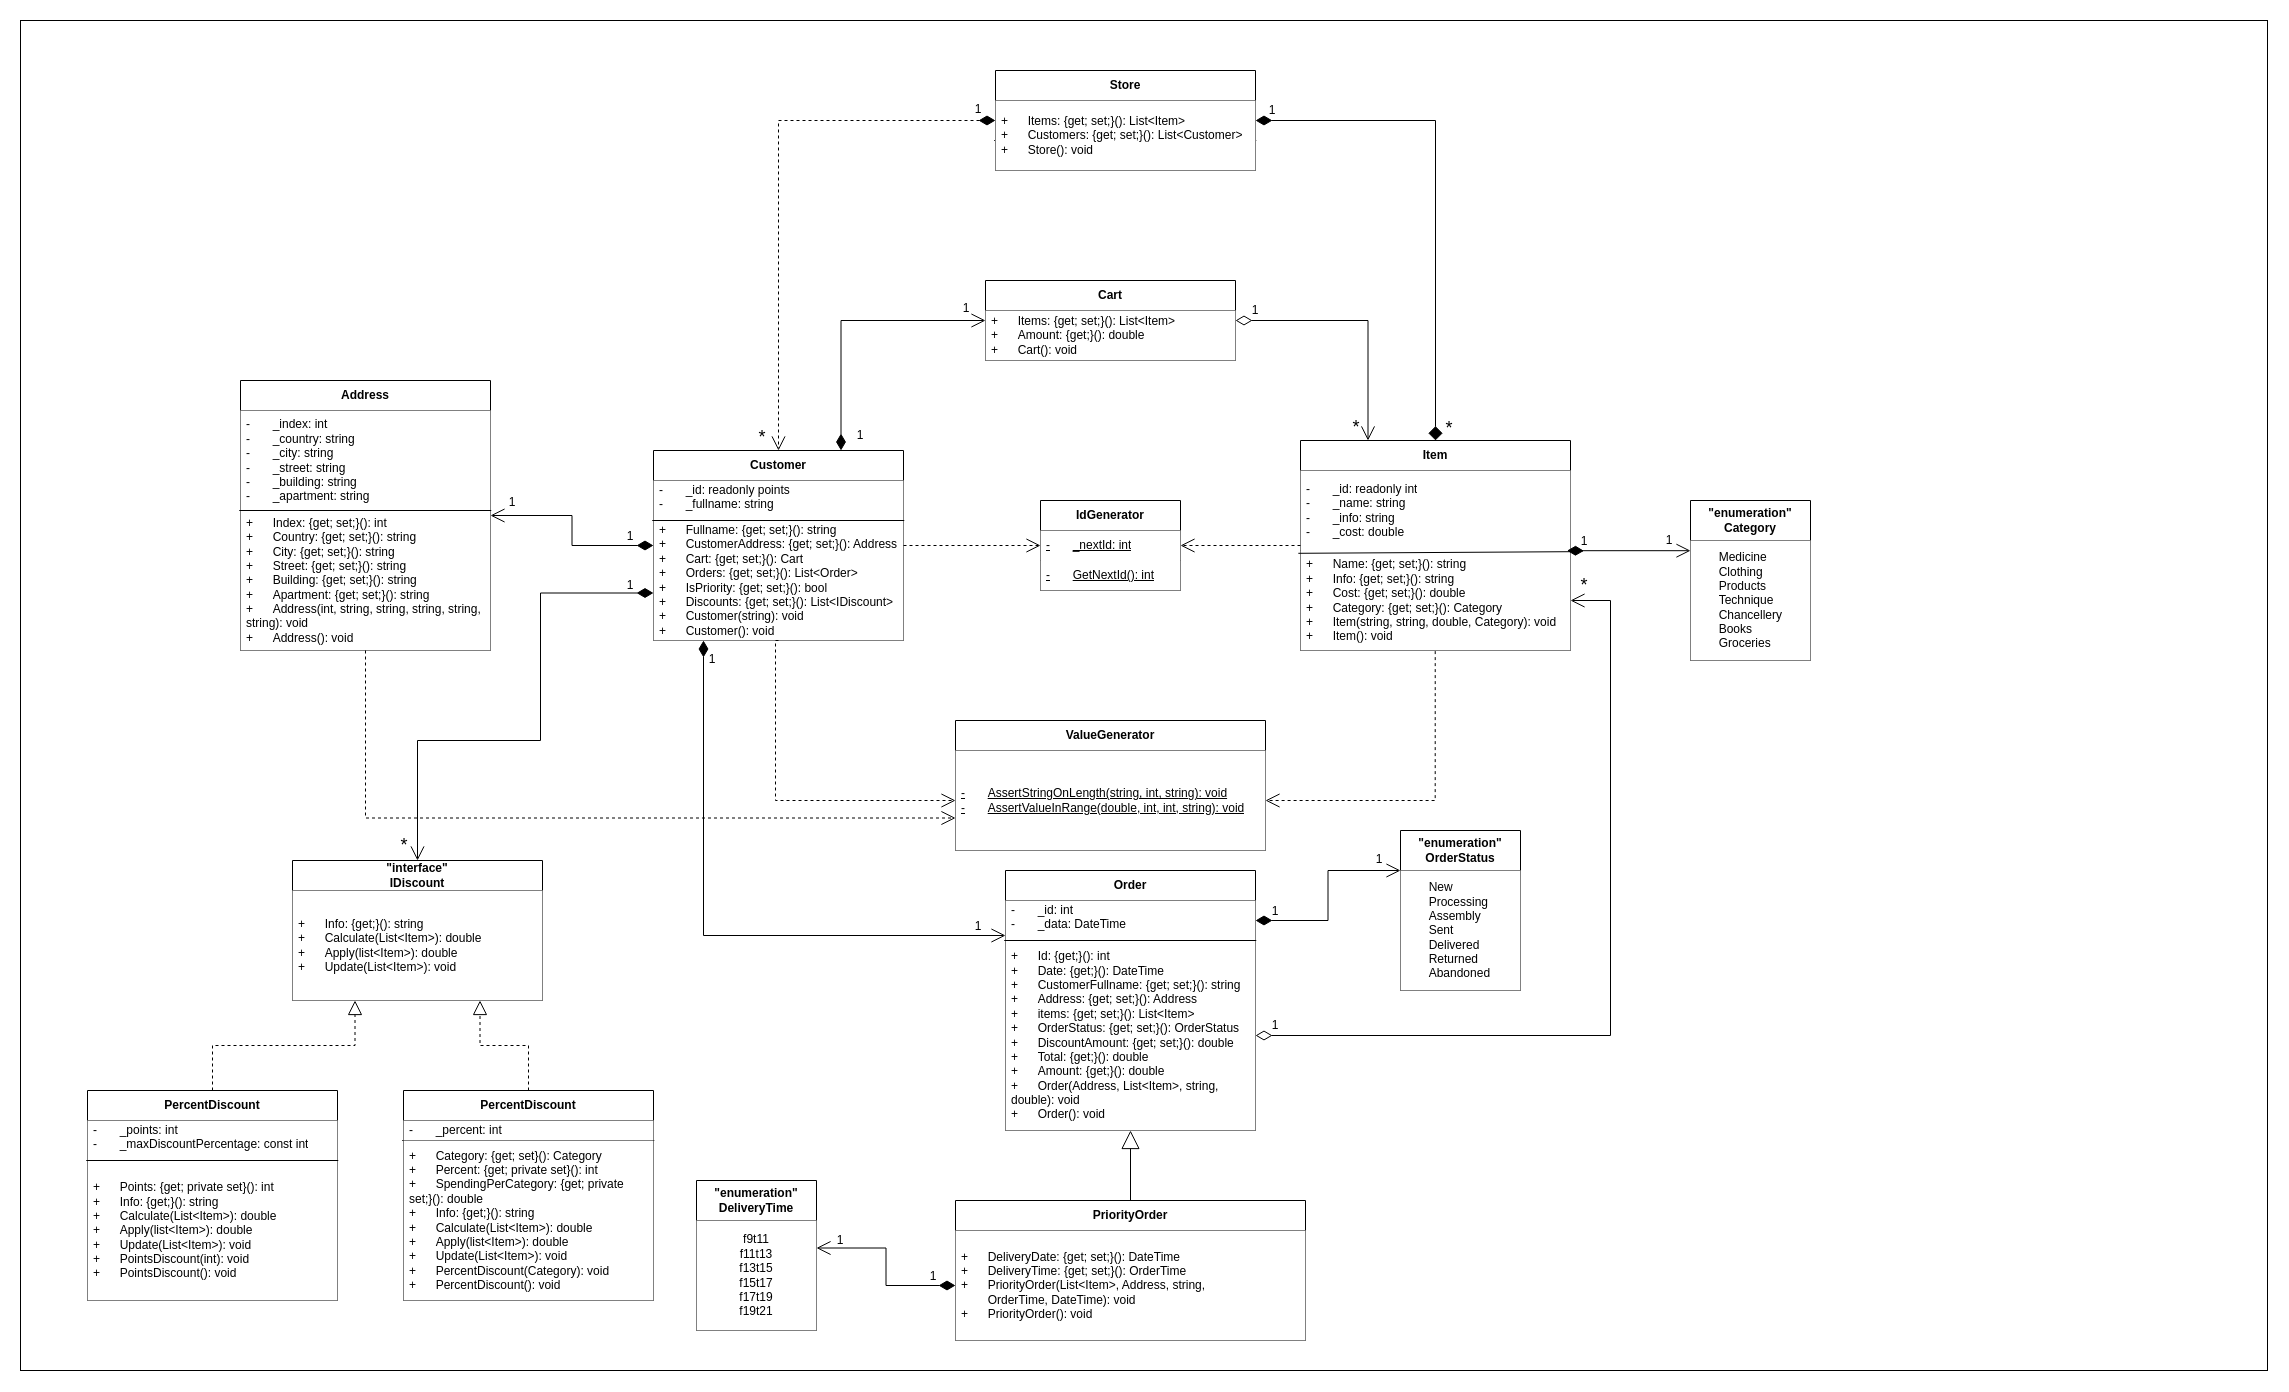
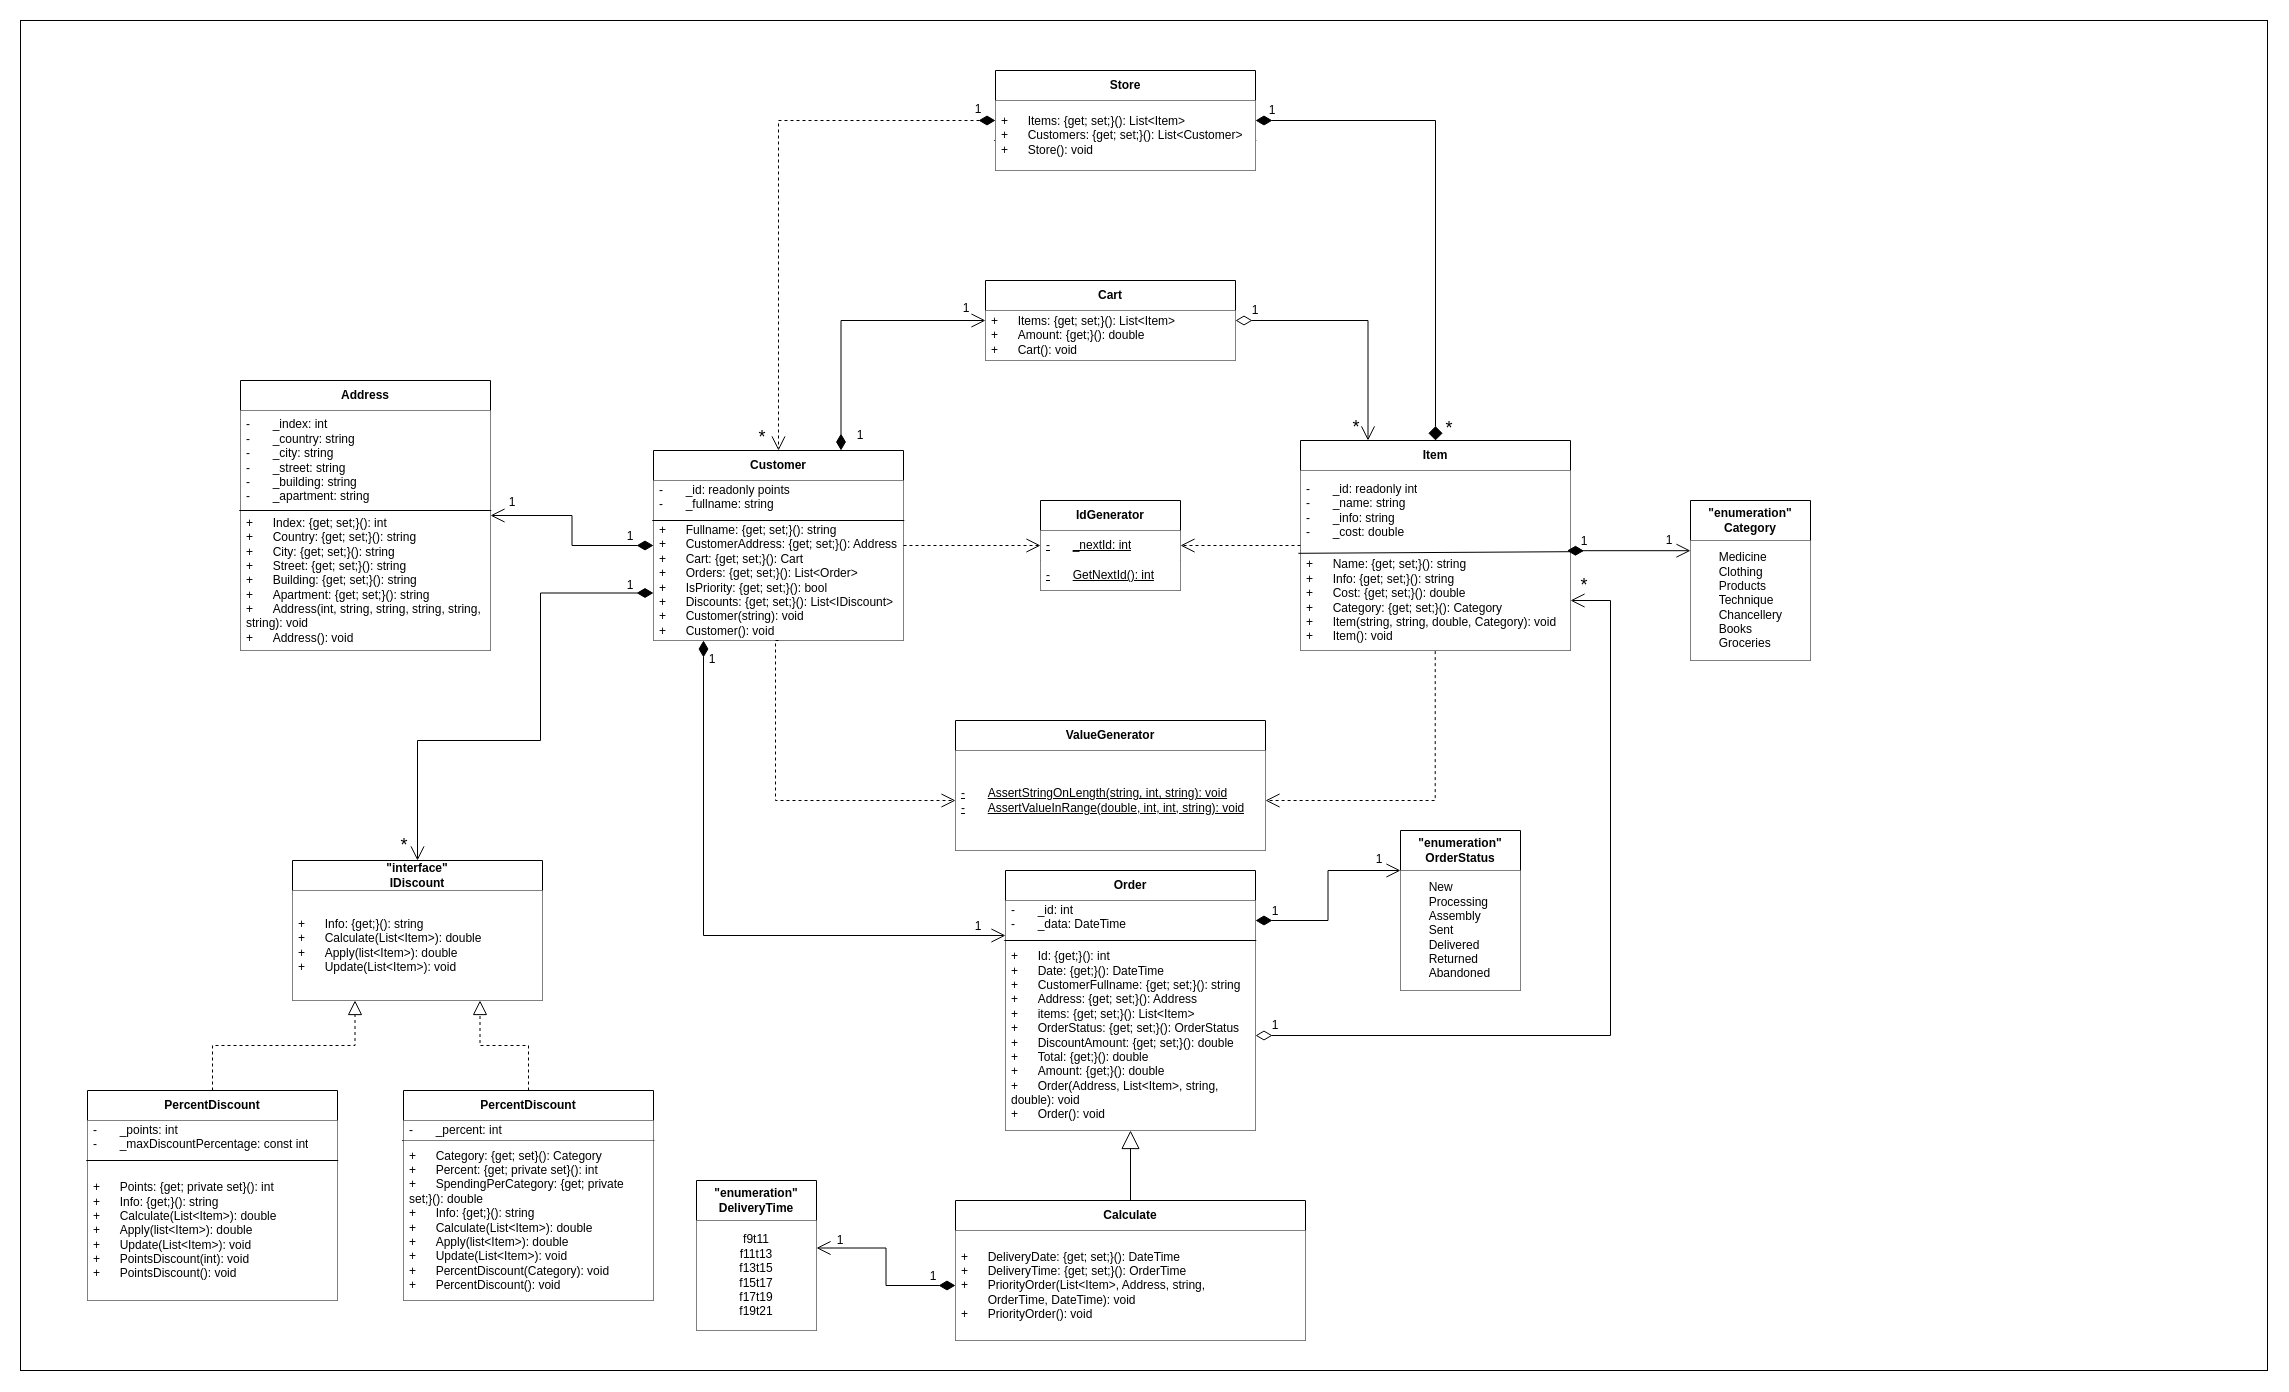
edge "Address" -> "ValueGenerator": removed
node "PriorityOrder": label "PriorityOrder" -> "Calculate"
